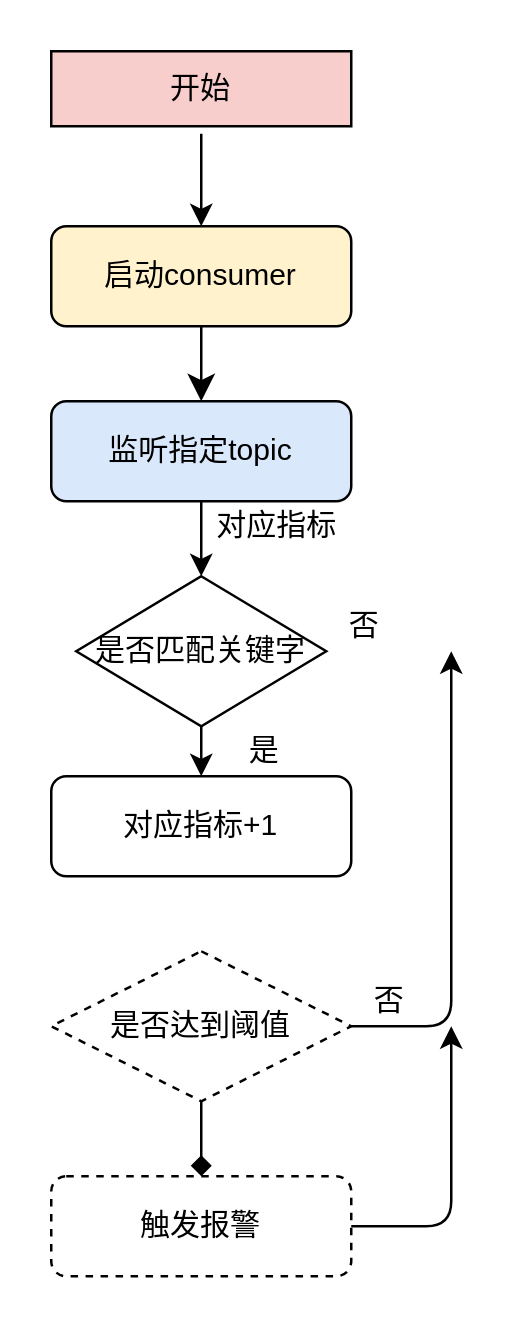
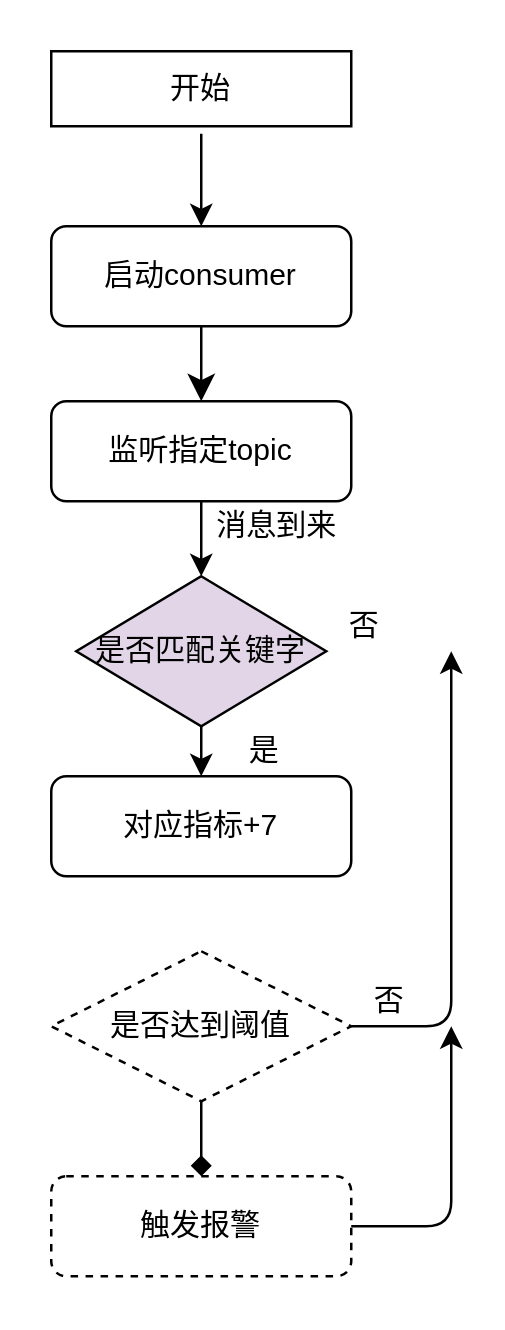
node "开始": fillcolor #f8cecc -> #ffffff
node "启动consumer": fillcolor #fff2cc -> #ffffff
node "监听指定topic": fillcolor #dae8fc -> #ffffff
node "对应指标": label "对应指标" -> "消息到来"
node "是否匹配关键字": fillcolor #ffffff -> #e1d5e7
node "对应指标+1": label "对应指标+1" -> "对应指标+7"
